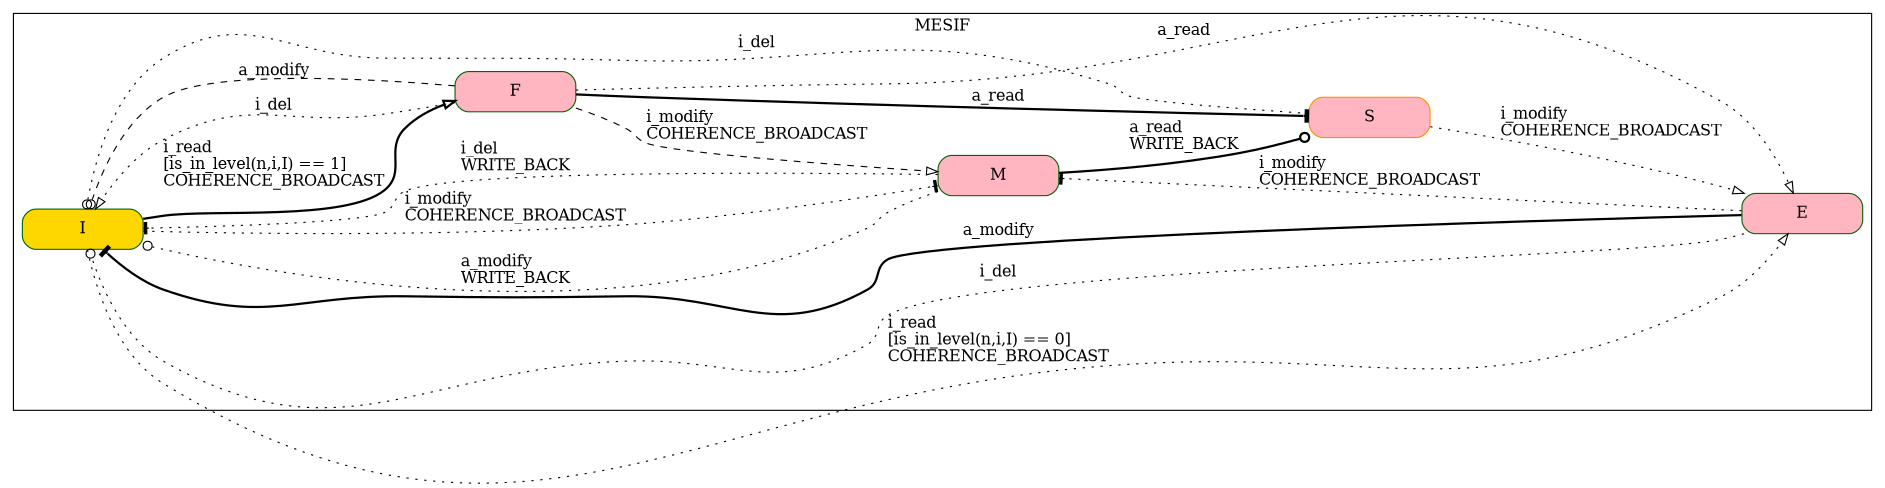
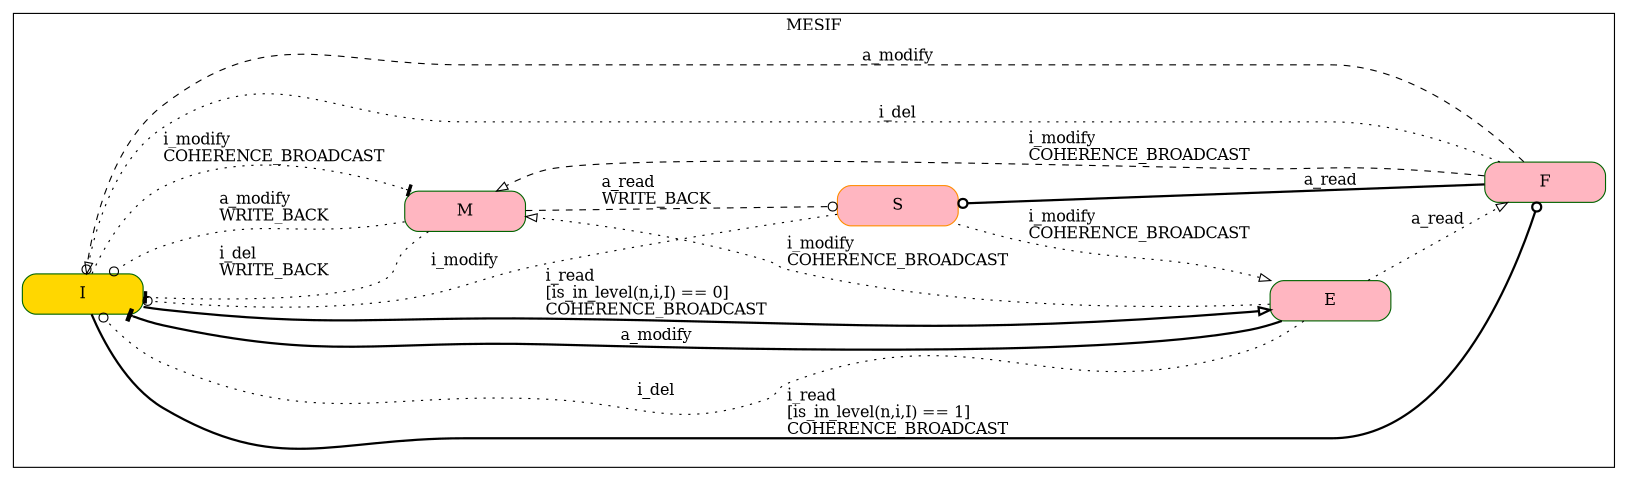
edge "S" -> "I": label "i_del" -> "i_modify"
edge "F" -> "E": reversed
edge "F" -> "S": arrowhead tee -> odot
edge "M" -> "S": style bold -> dashed
edge "E" -> "M": arrowhead tee -> onormal
edge "I" -> "F": arrowhead onormal -> odot
edge "I" -> "E": style dotted -> bold
